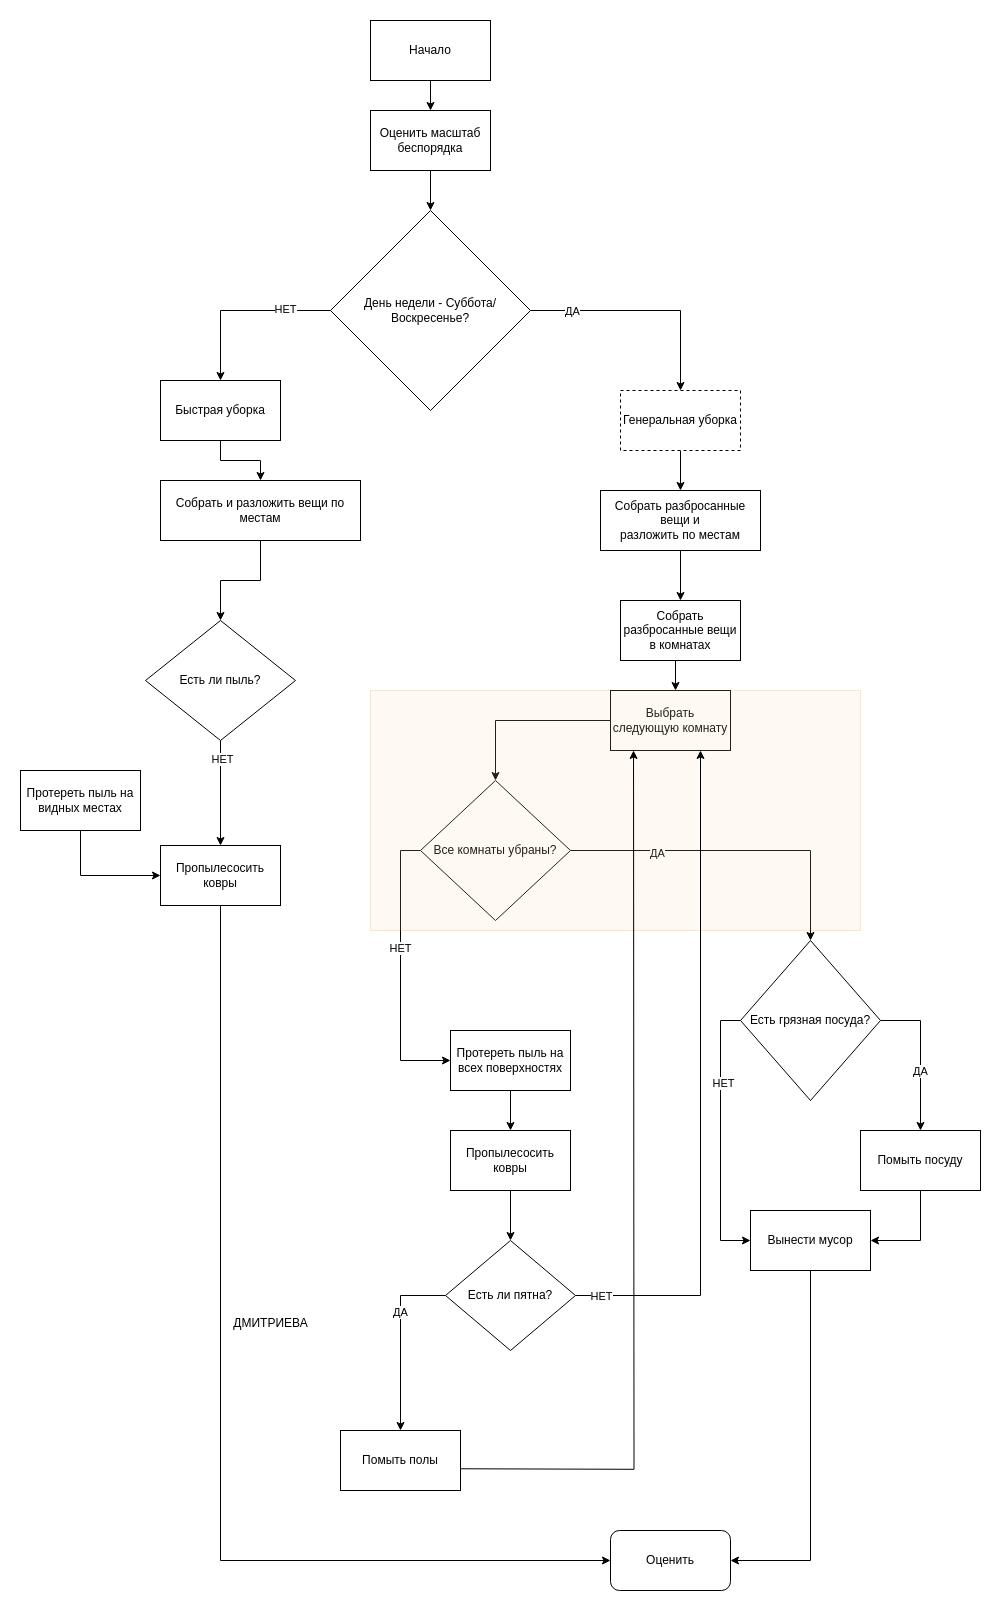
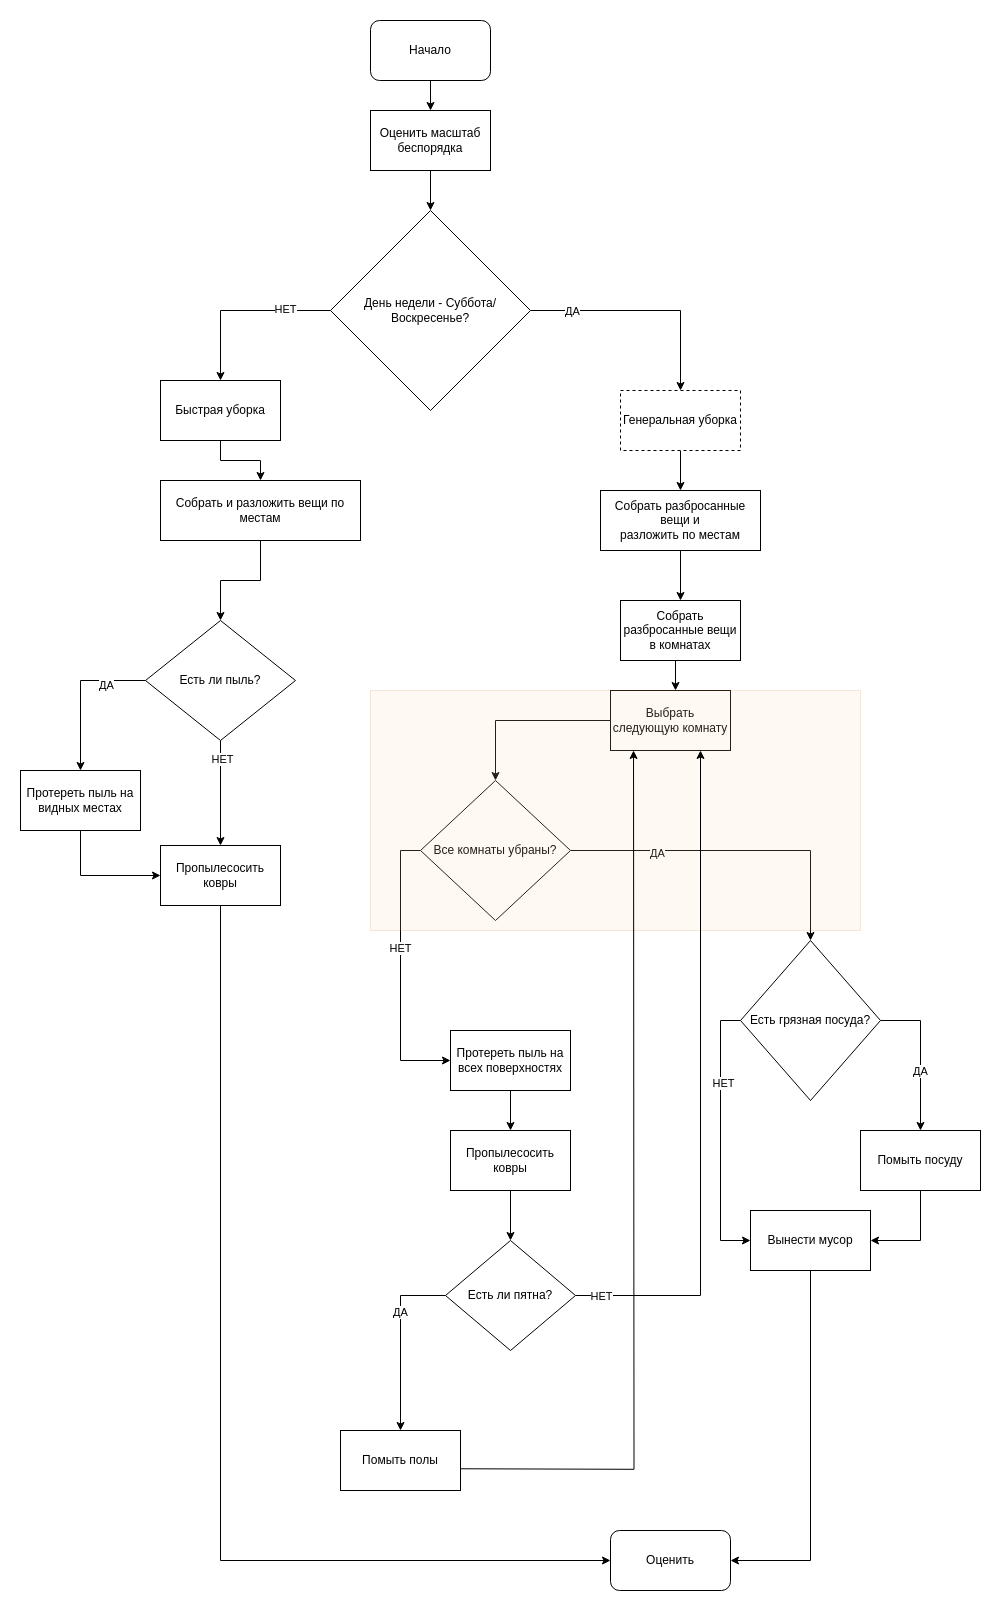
node "Начало": shape rectangle -> rounded rectangle
edge "Есть ли пыль?" -> "Протереть пыль на видных местах": added, label "ДА"
node "ДМИТРИЕВА": removed
